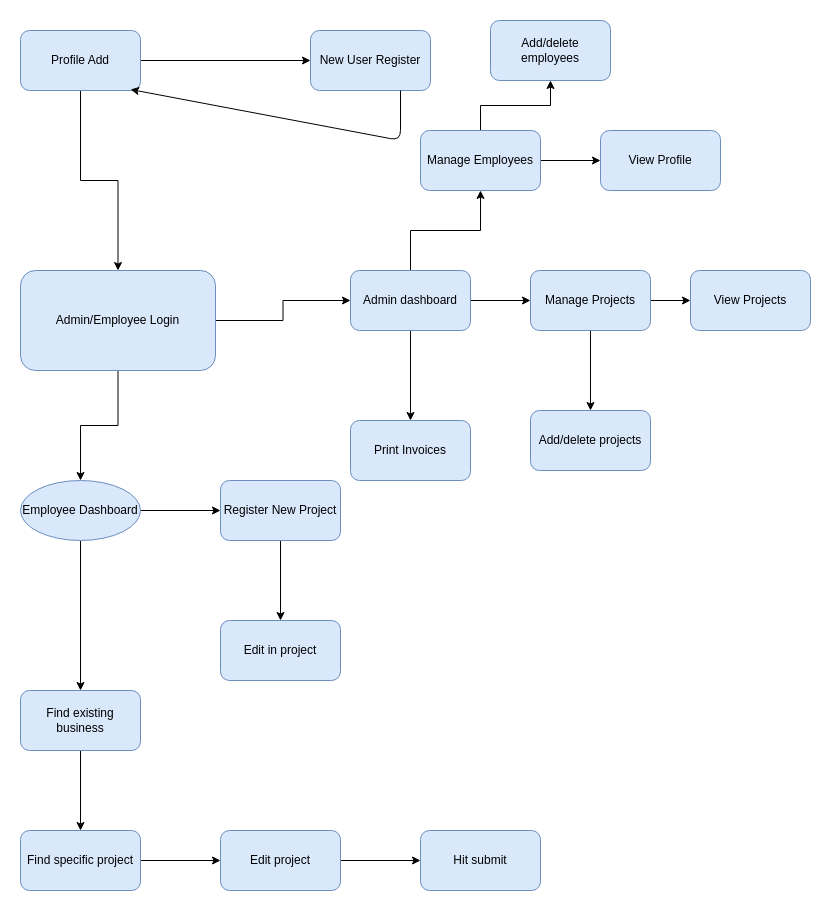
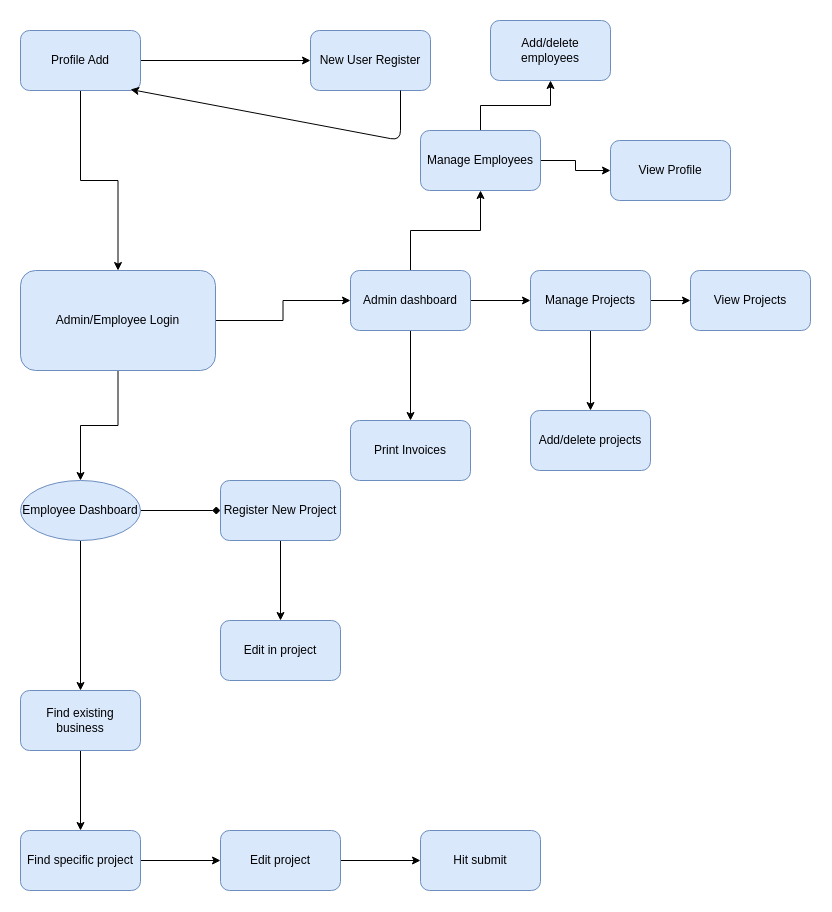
node "View Profile": moved (661, 161) -> (671, 171)
edge "Employee Dashboard" -> "Register New Project": arrowhead classic -> diamond
